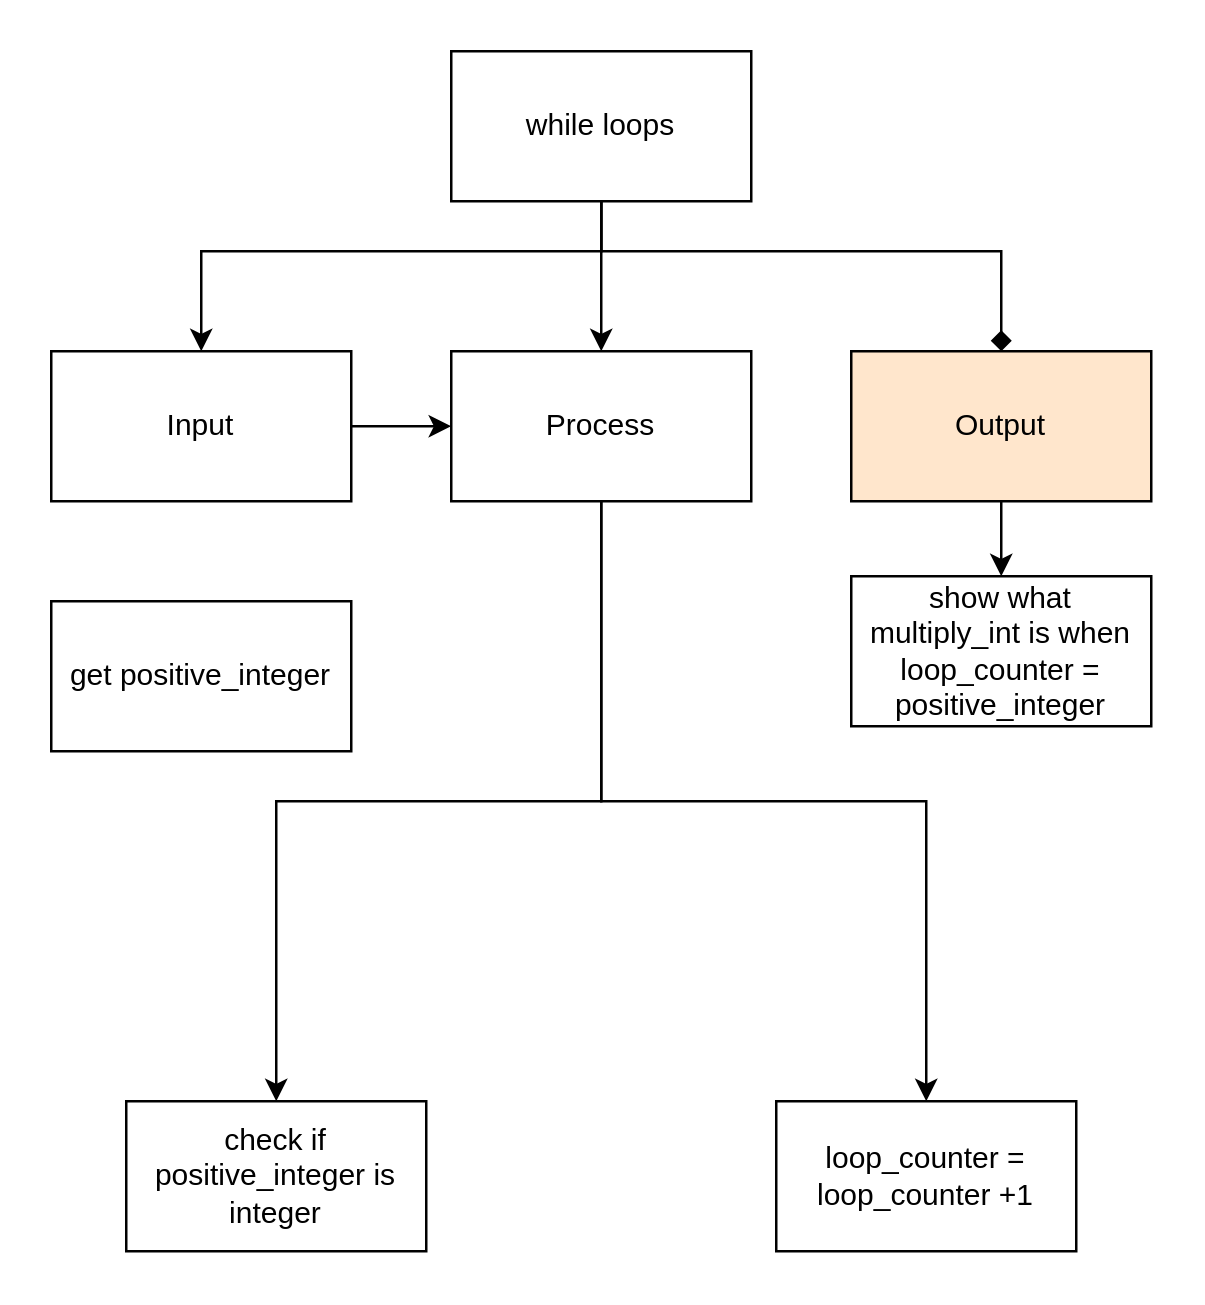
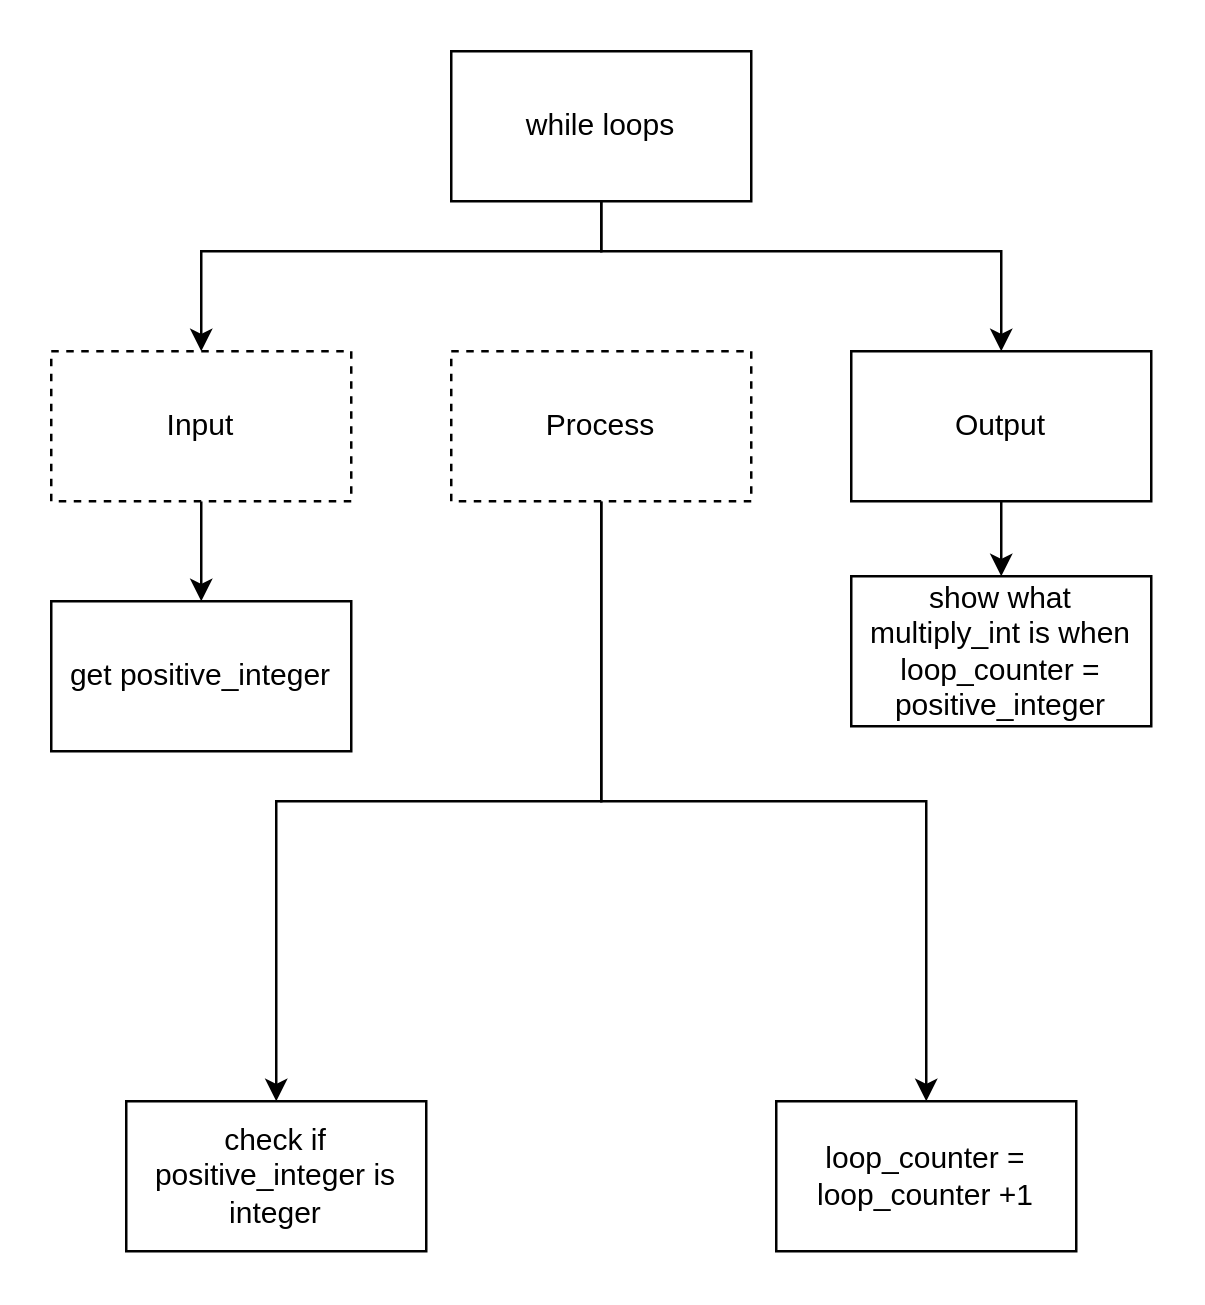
edge "while loops" -> "Process": removed
edge "while loops" -> "Output": arrowhead diamond -> classic
node "Input": style solid -> dashed
edge "Input" -> "Process": now "Input" -> "get positive_integer"
node "Process": style solid -> dashed
node "Output": fillcolor #ffe6cc -> #ffffff
